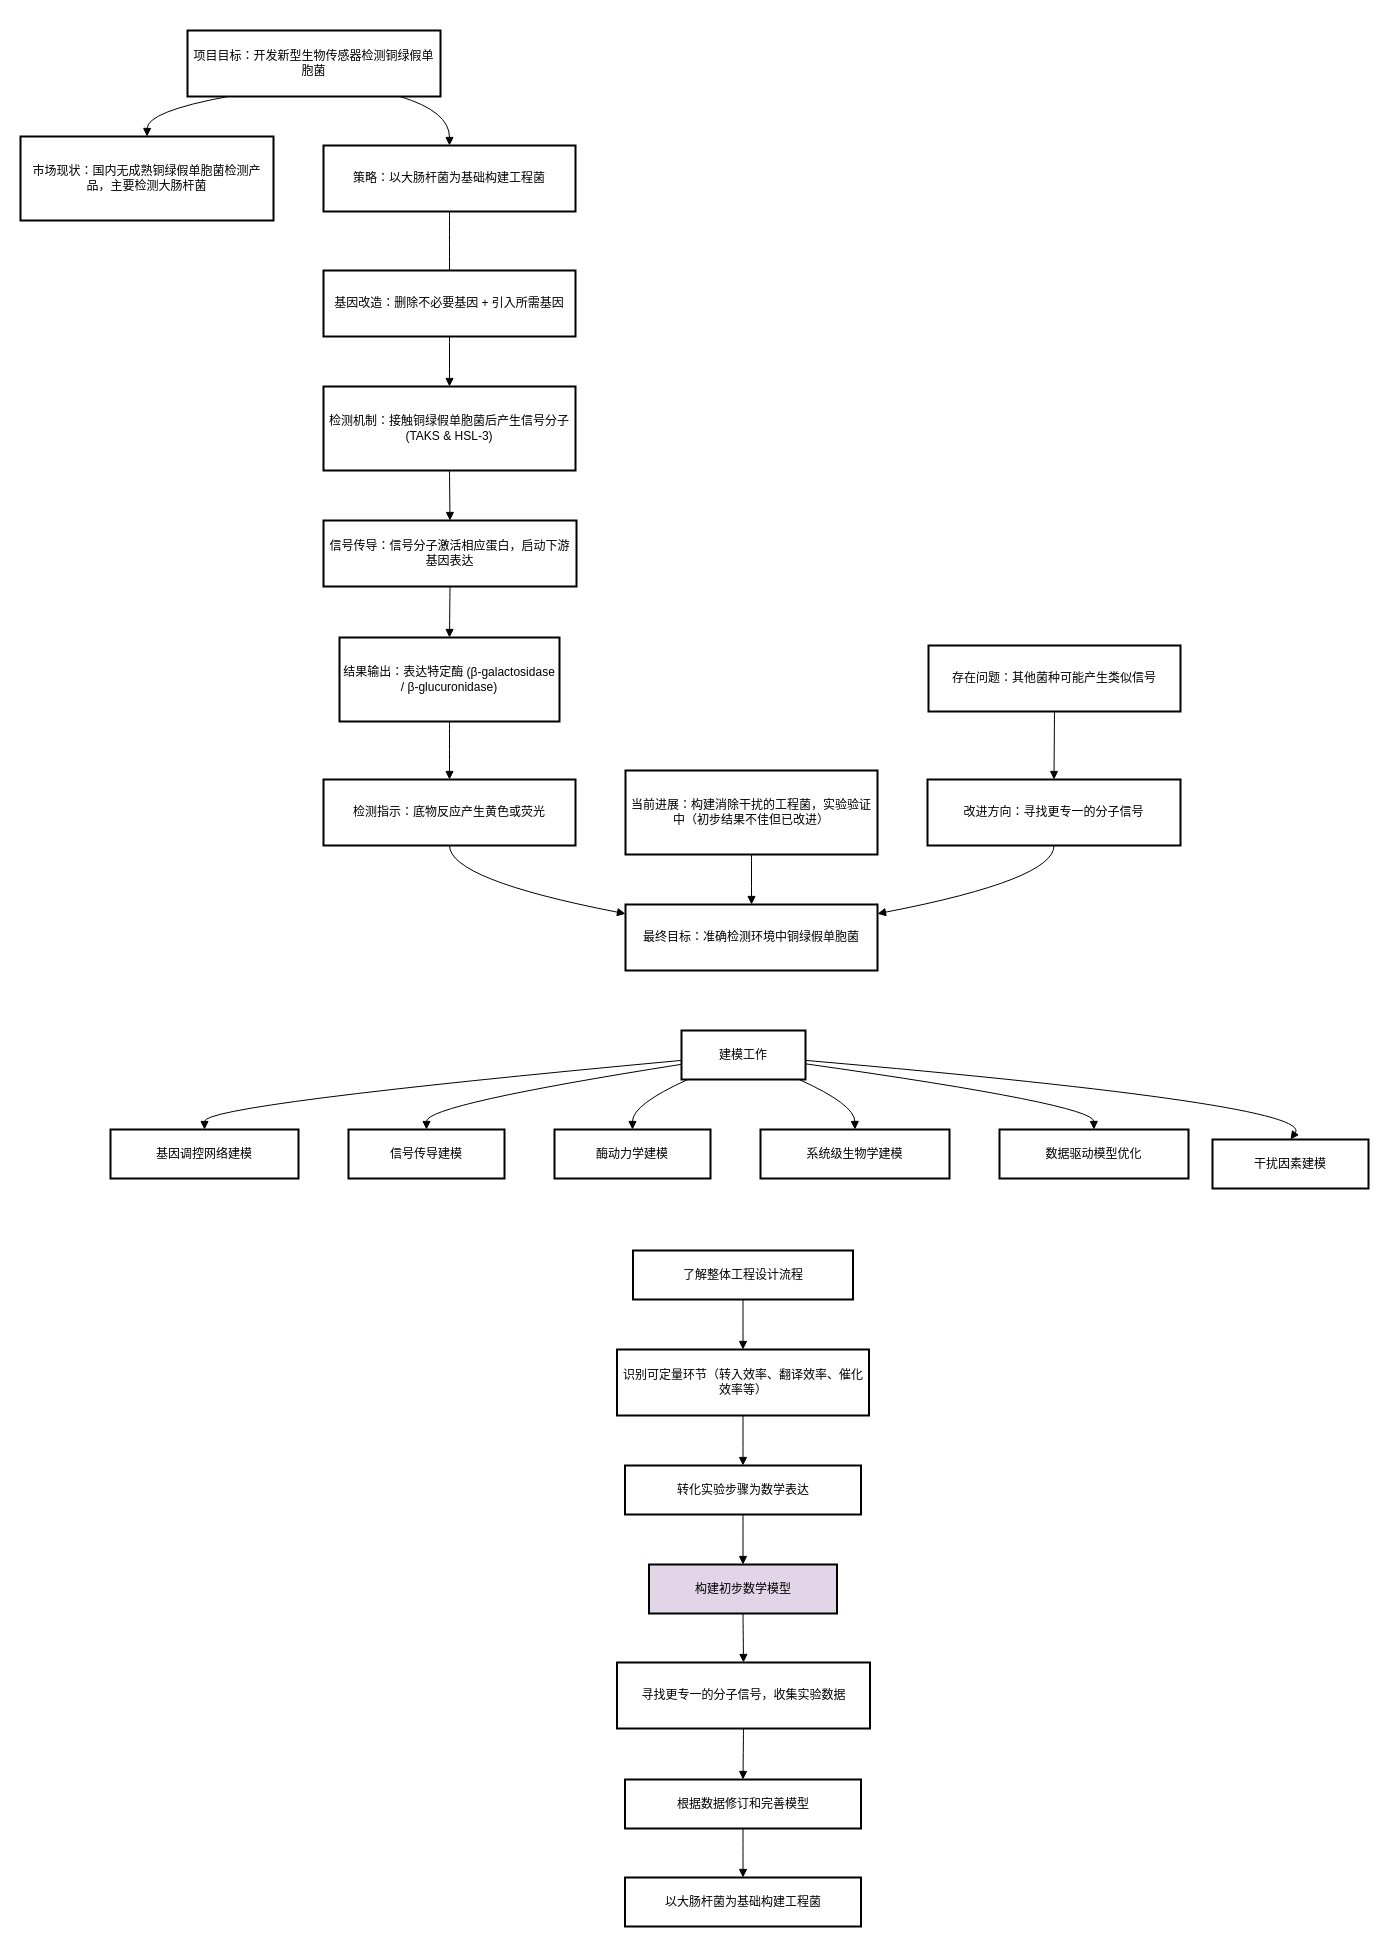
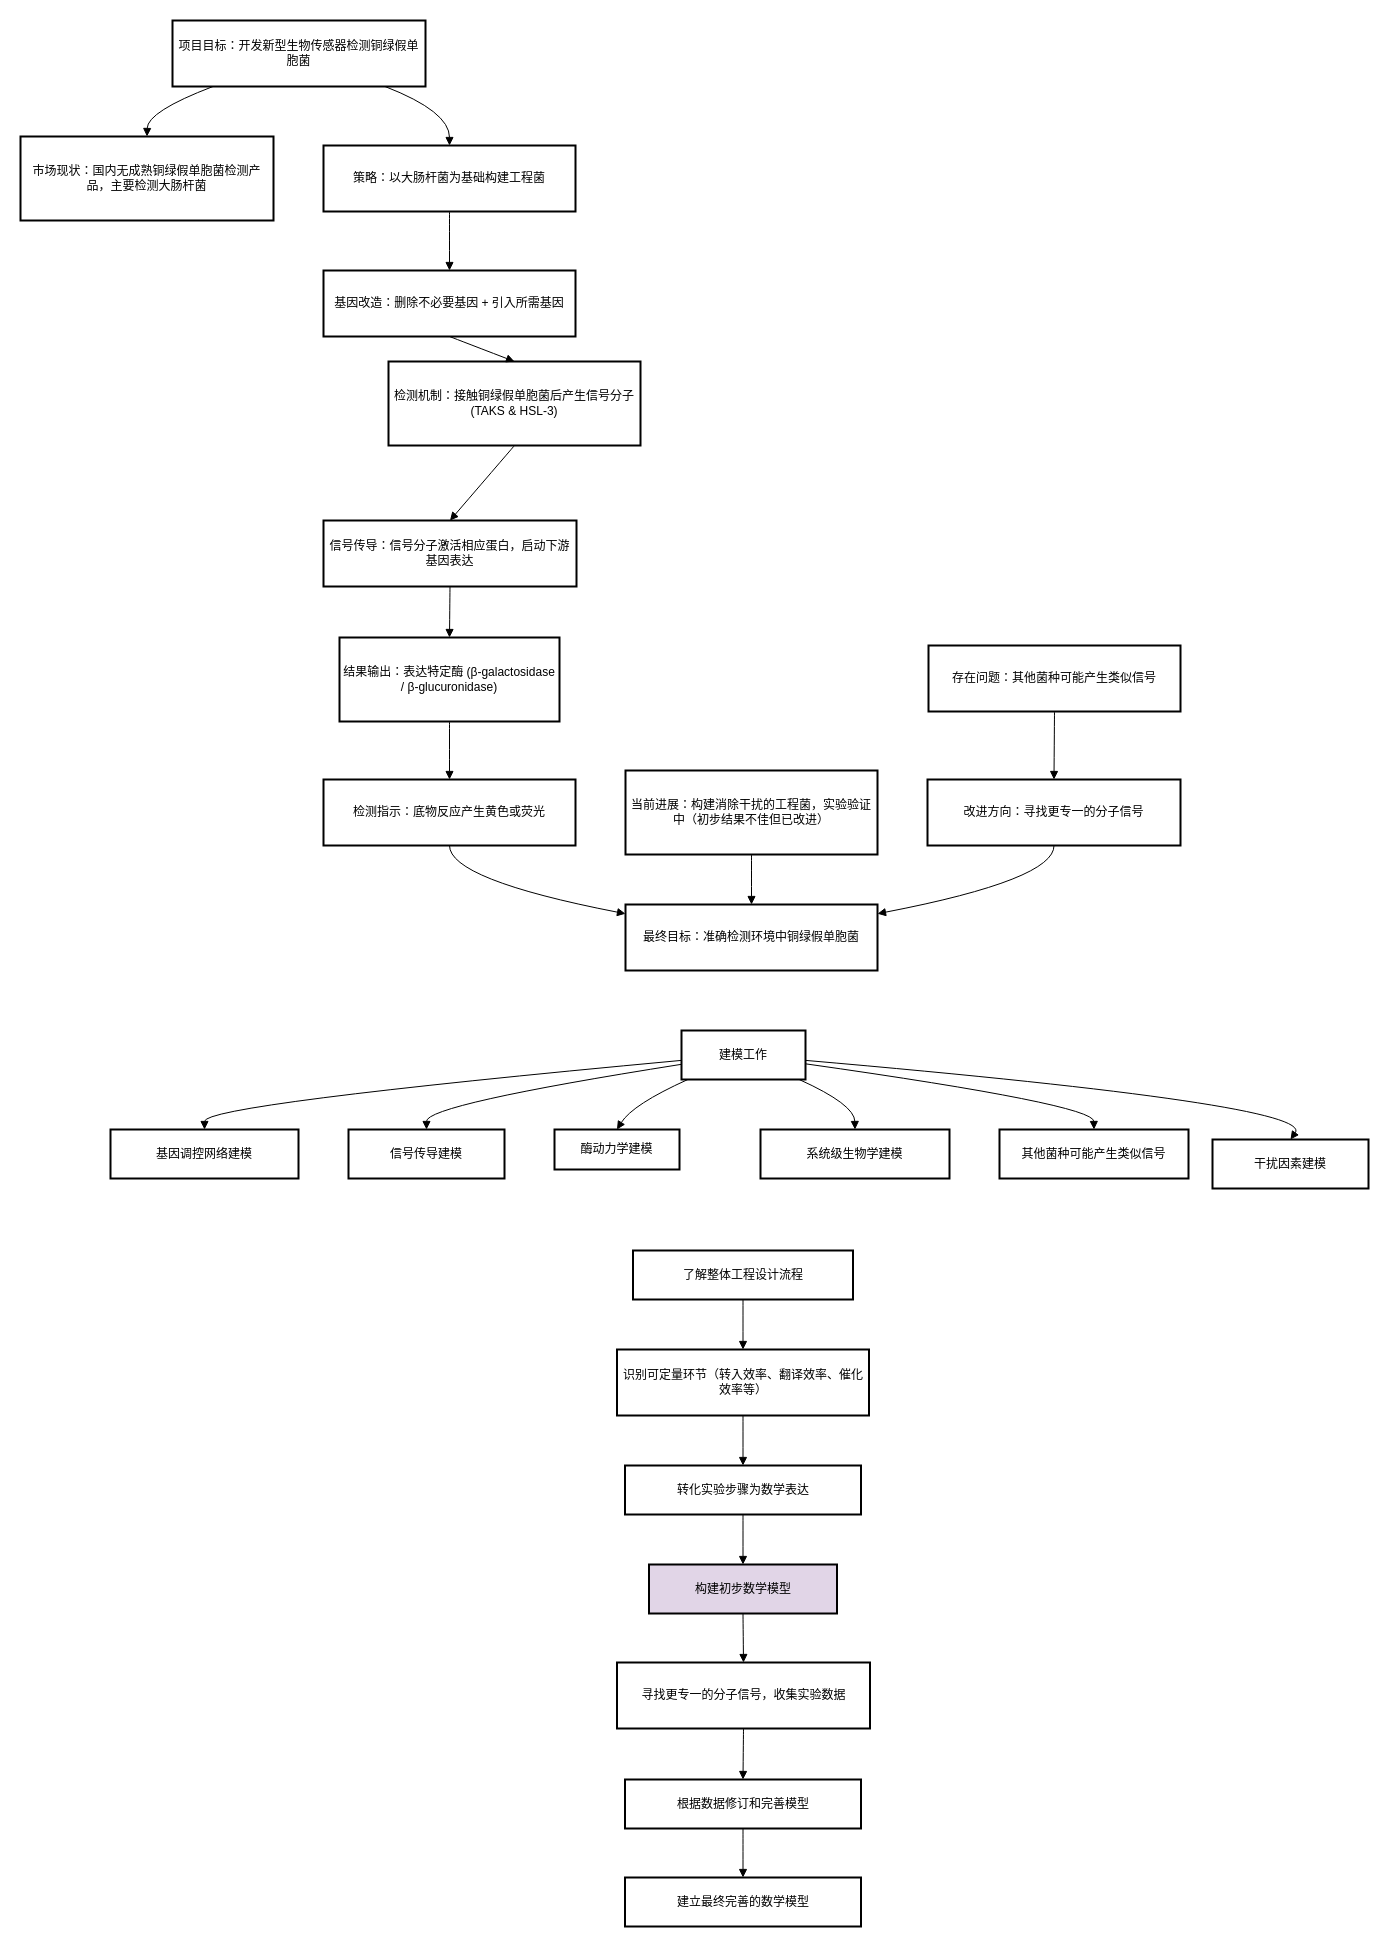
node "项目目标：开发新型生物传感器检测铜绿假单胞菌": moved (314, 64) -> (299, 54)
edge "策略：以大肠杆菌为基础构建工程菌" -- "基因改造：删除不必要基因 + 引入所需基因": arrowhead none -> block
node "检测机制：接触铜绿假单胞菌后产生信号分子 (TAKS & HSL-3)": moved (450, 429) -> (515, 404)
node "酶动力学建模": size 156x49 -> 125x40
node "数据驱动模型优化": label "数据驱动模型优化" -> "其他菌种可能产生类似信号"
node "以大肠杆菌为基础构建工程菌": label "以大肠杆菌为基础构建工程菌" -> "建立最终完善的数学模型"
